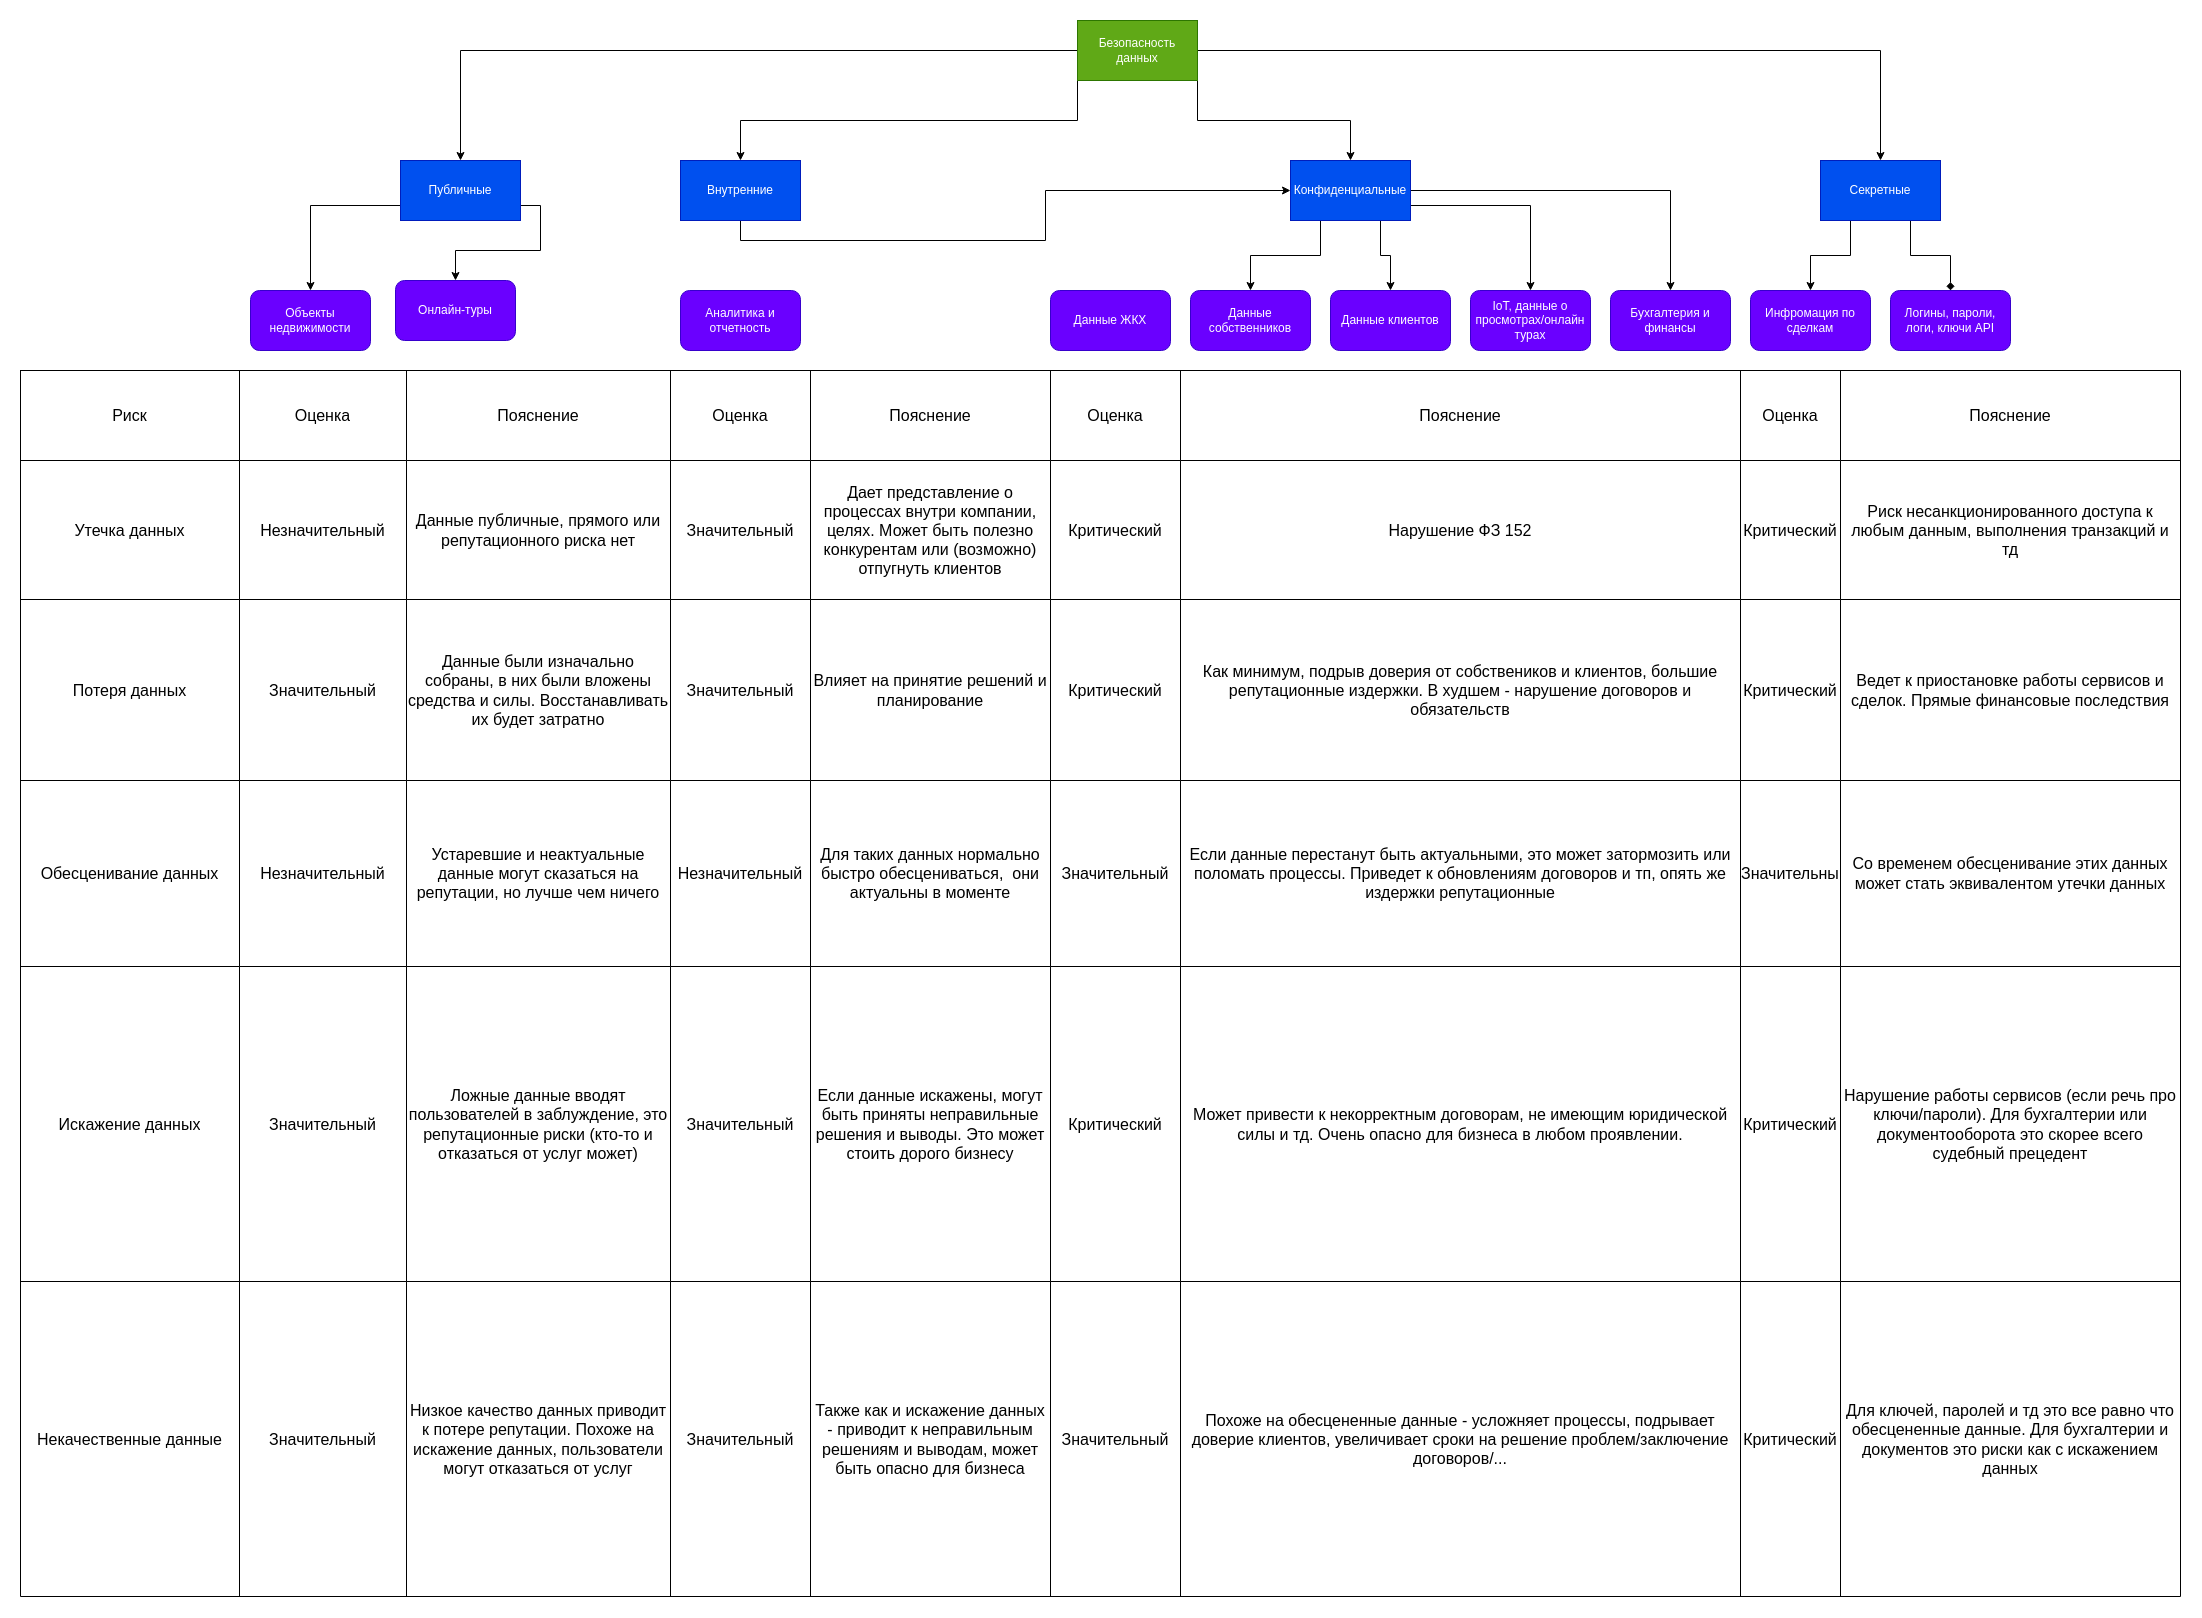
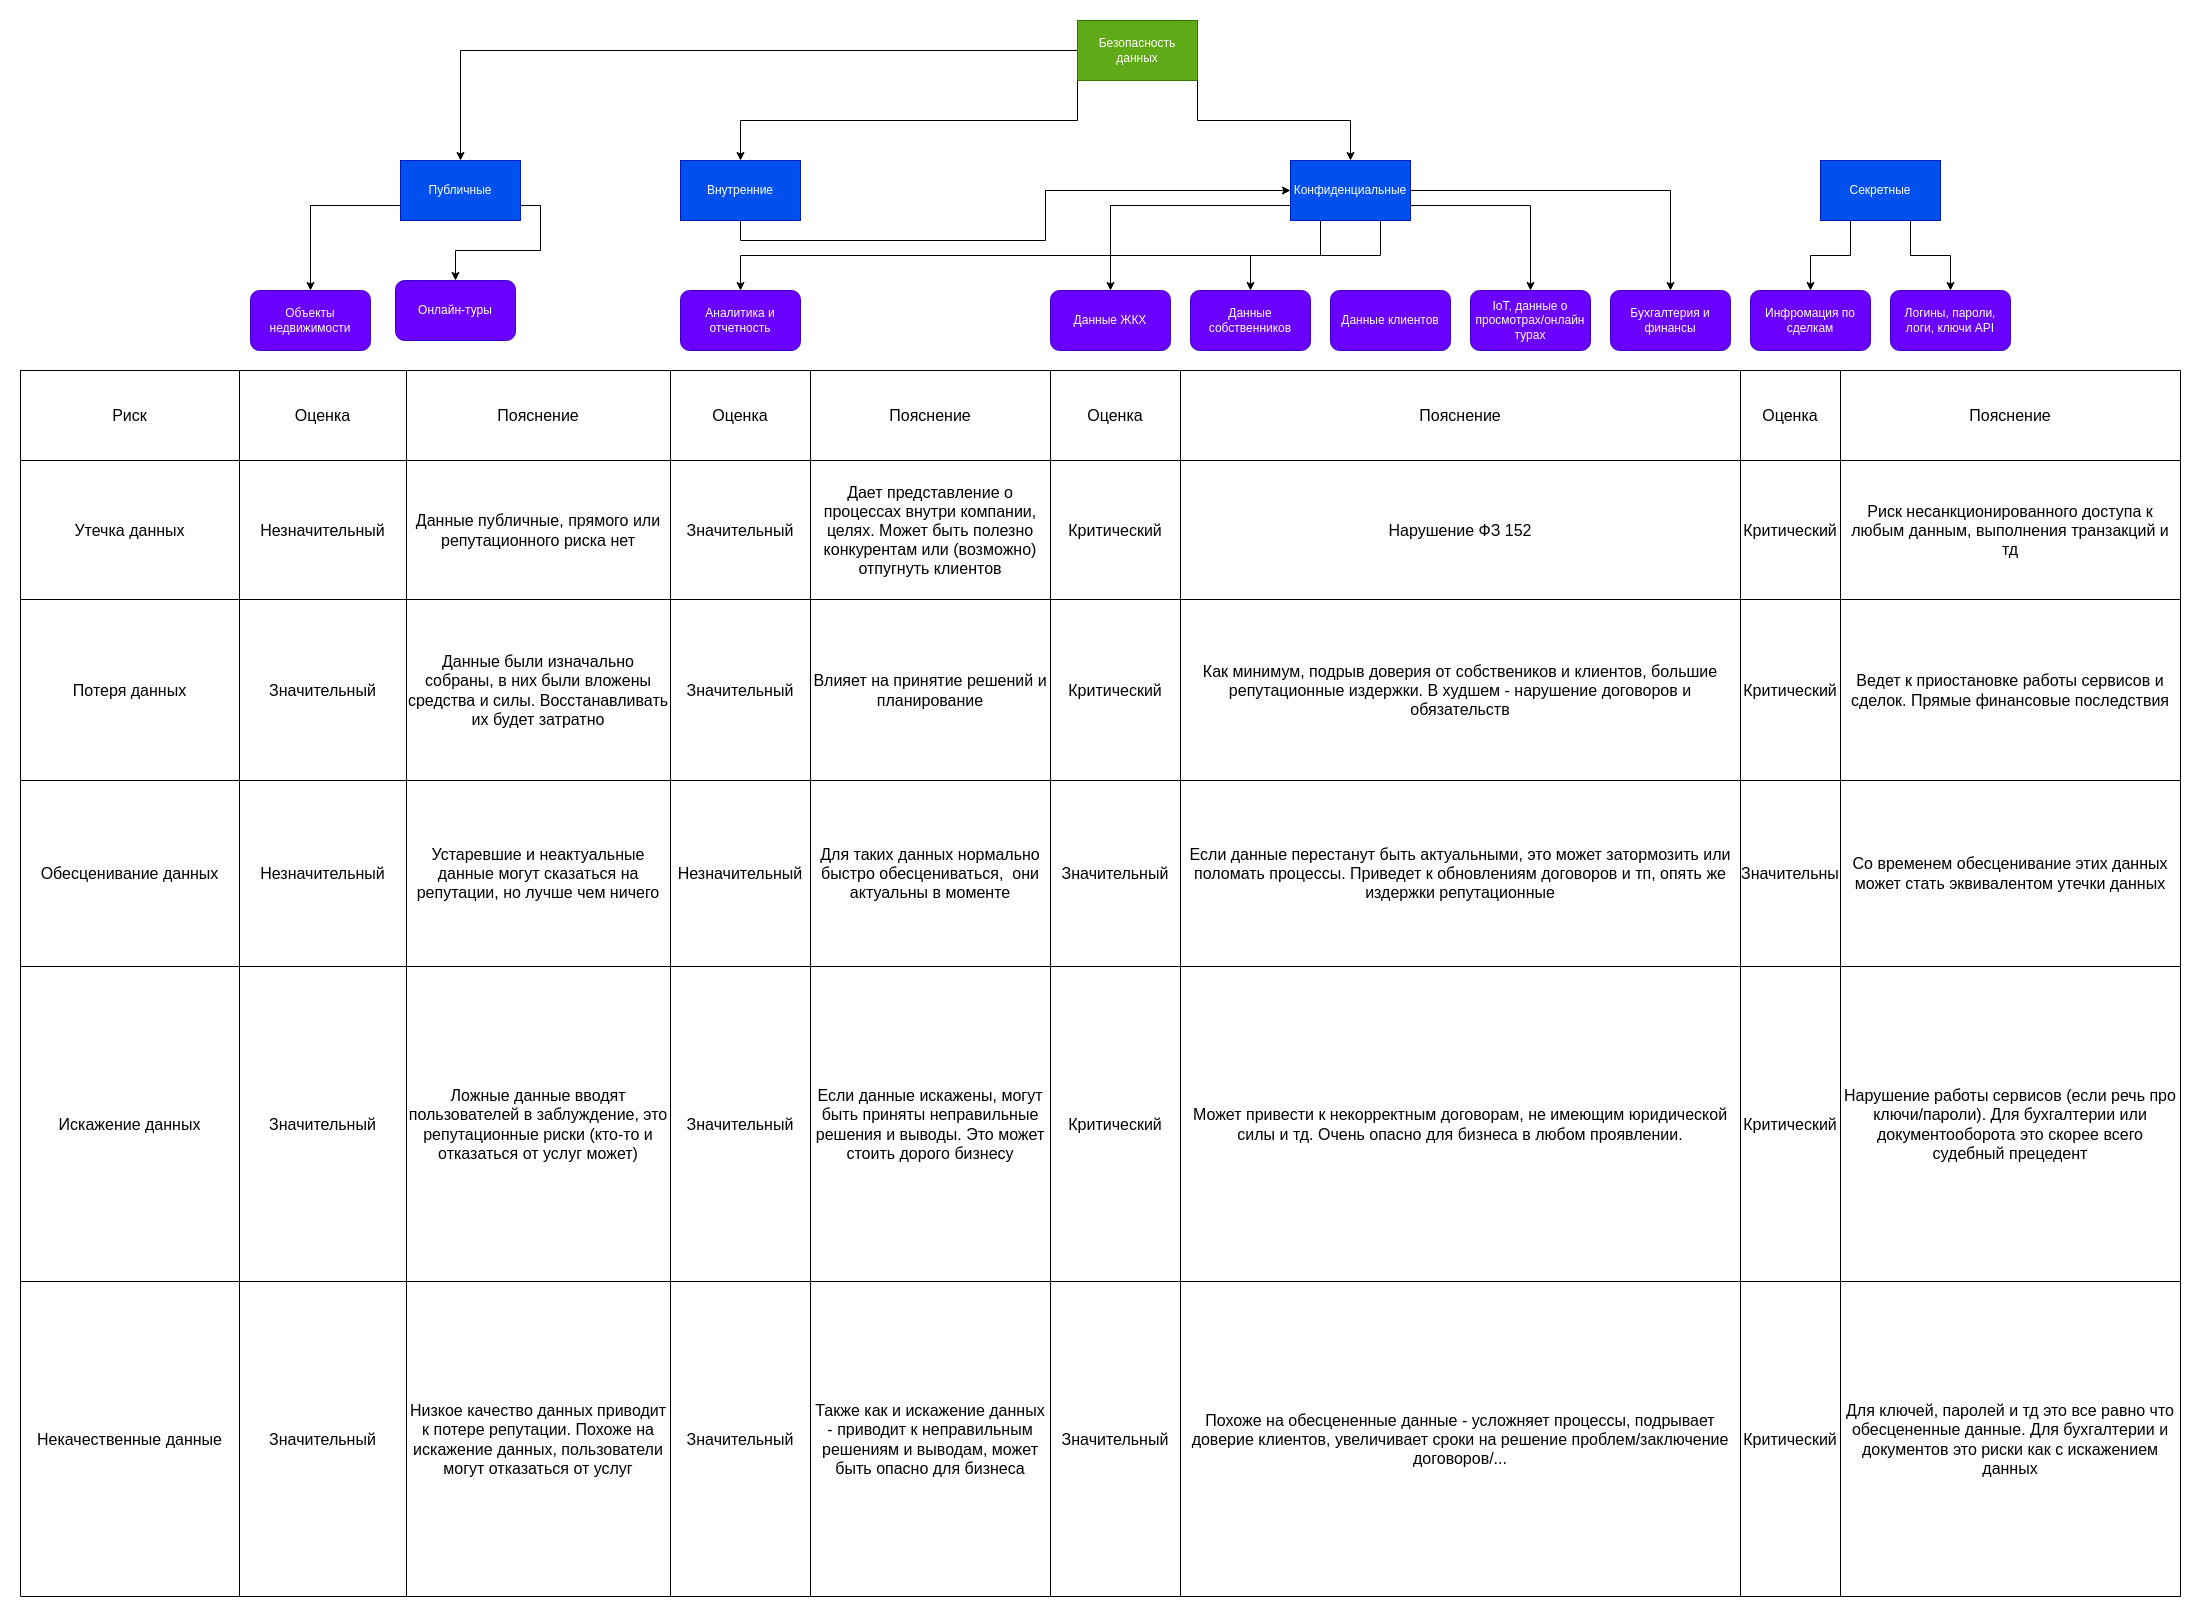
edge "Безопасность данных" -> "Секретные": removed
edge "Конфиденциальные" -> "Данные ЖКХ": added
edge "Конфиденциальные" -> "Данные клиентов": now "Конфиденциальные" -> "Аналитика и отчетность"
edge "Секретные" -> "Логины, пароли, логи, ключи API": arrowhead diamond -> classic
